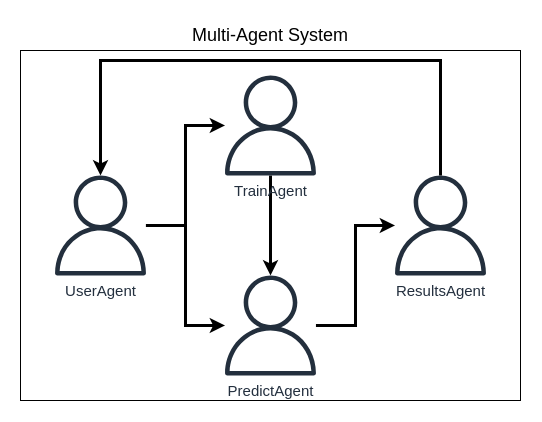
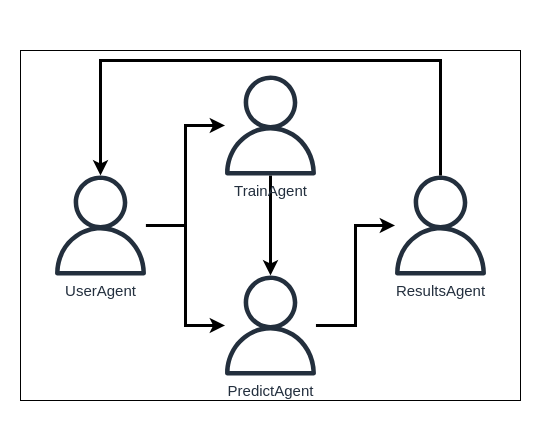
node "Multi-Agent System": removed
